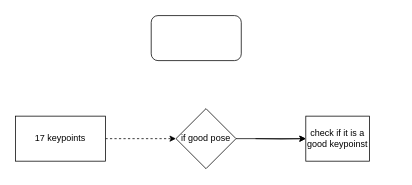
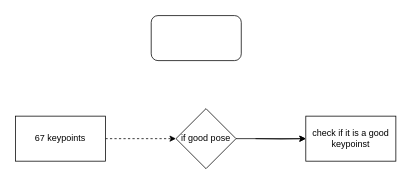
node "17 keypoints": label "17 keypoints" -> "67 keypoints"
node "check if it is a good keypoinst": size 64x45 -> 90x45
